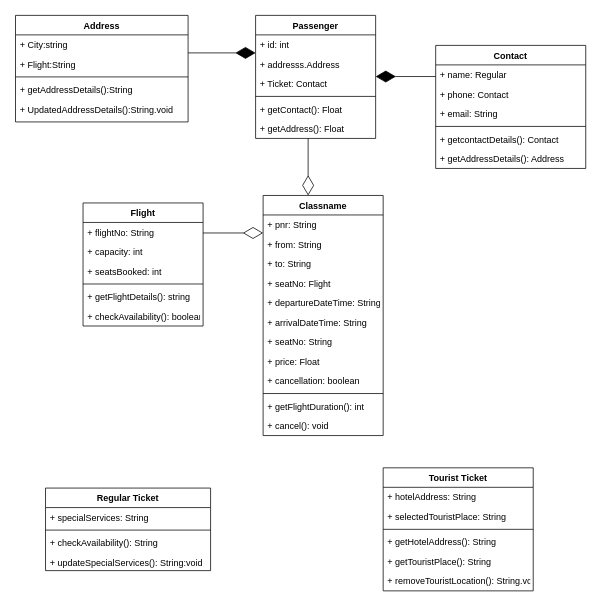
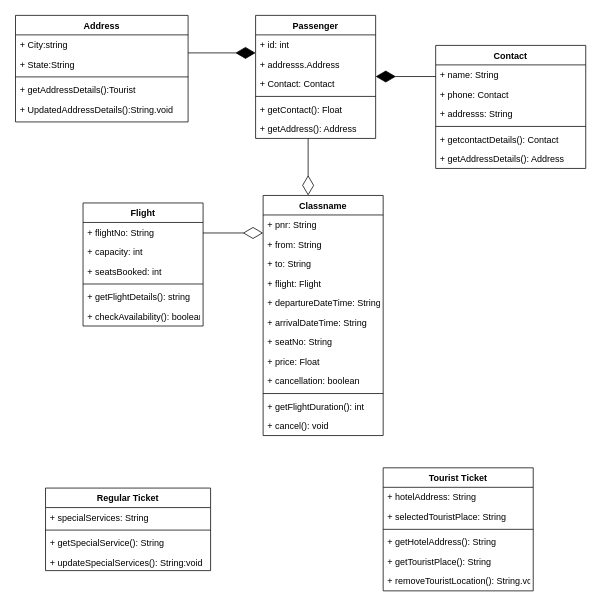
node "+ Flight:String": label "+ Flight:String" -> "+ State:String"
node "+ name: Regular": label "+ name: Regular" -> "+ name: String"
node "+ Ticket: Contact": label "+ Ticket: Contact" -> "+ Contact: Contact"
node "+ getAddressDetails():String": label "+ getAddressDetails():String" -> "+ getAddressDetails():Tourist"
node "+ email: String": label "+ email: String" -> "+ addresss: String"
node "+ getAddress(): Float": label "+ getAddress(): Float" -> "+ getAddress(): Address"
node "+ seatNo: Flight": label "+ seatNo: Flight" -> "+ flight: Flight"
node "+ checkAvailability(): String": label "+ checkAvailability(): String" -> "+ getSpecialService(): String"
